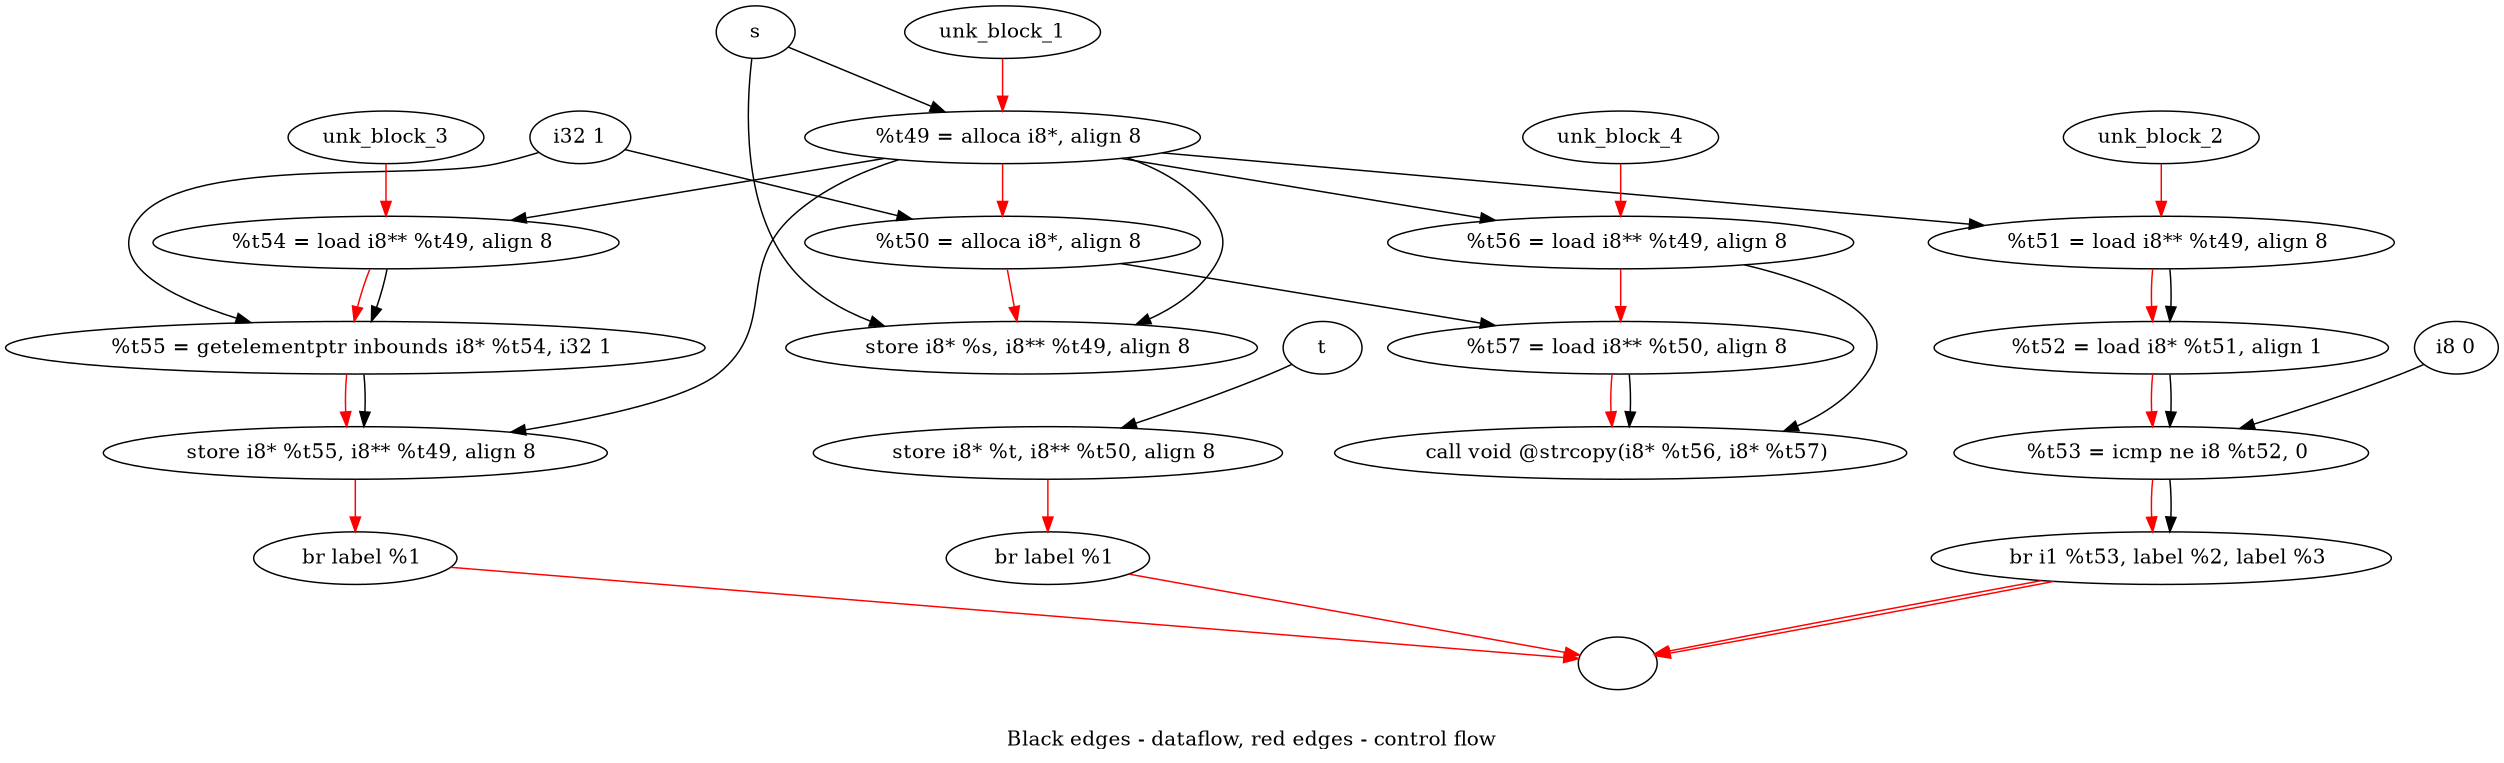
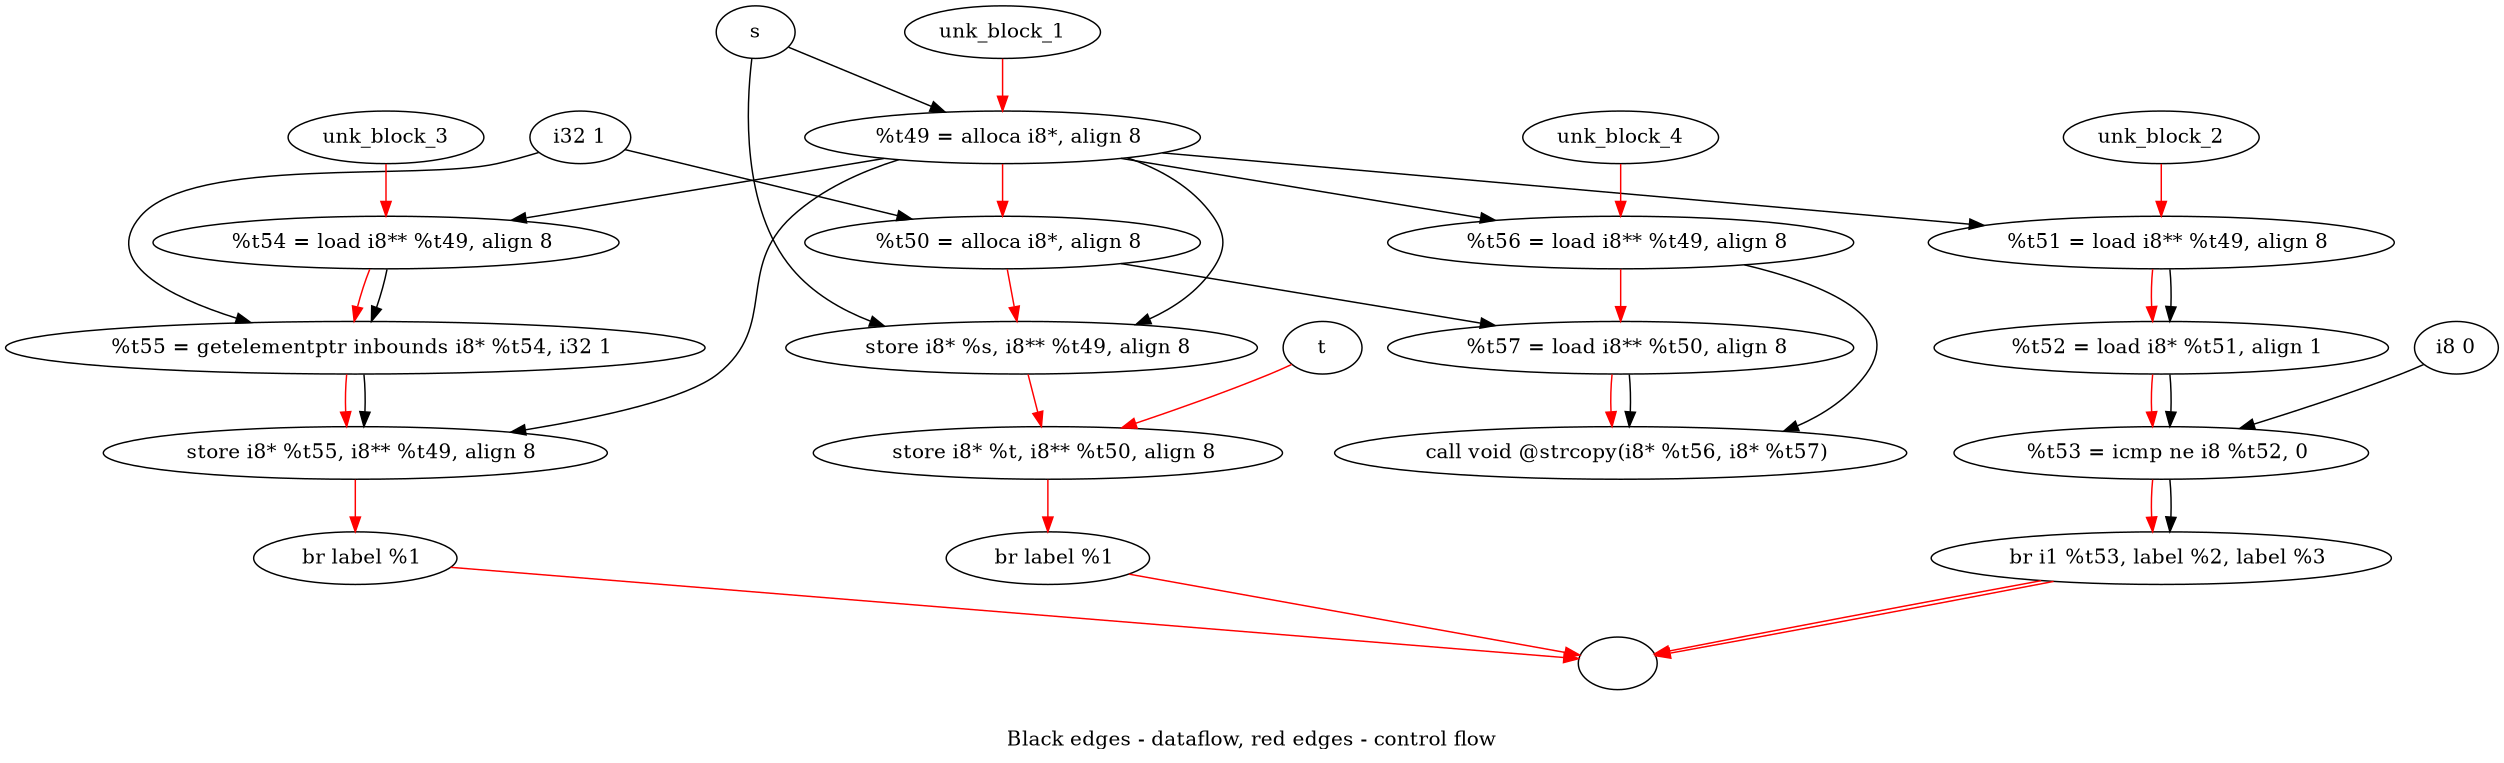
edge "store i8* %s, i8** %t49, align 8" -> "store i8* %t, i8** %t50, align 8": added
edge "t" -> "store i8* %t, i8** %t50, align 8": color black -> red
